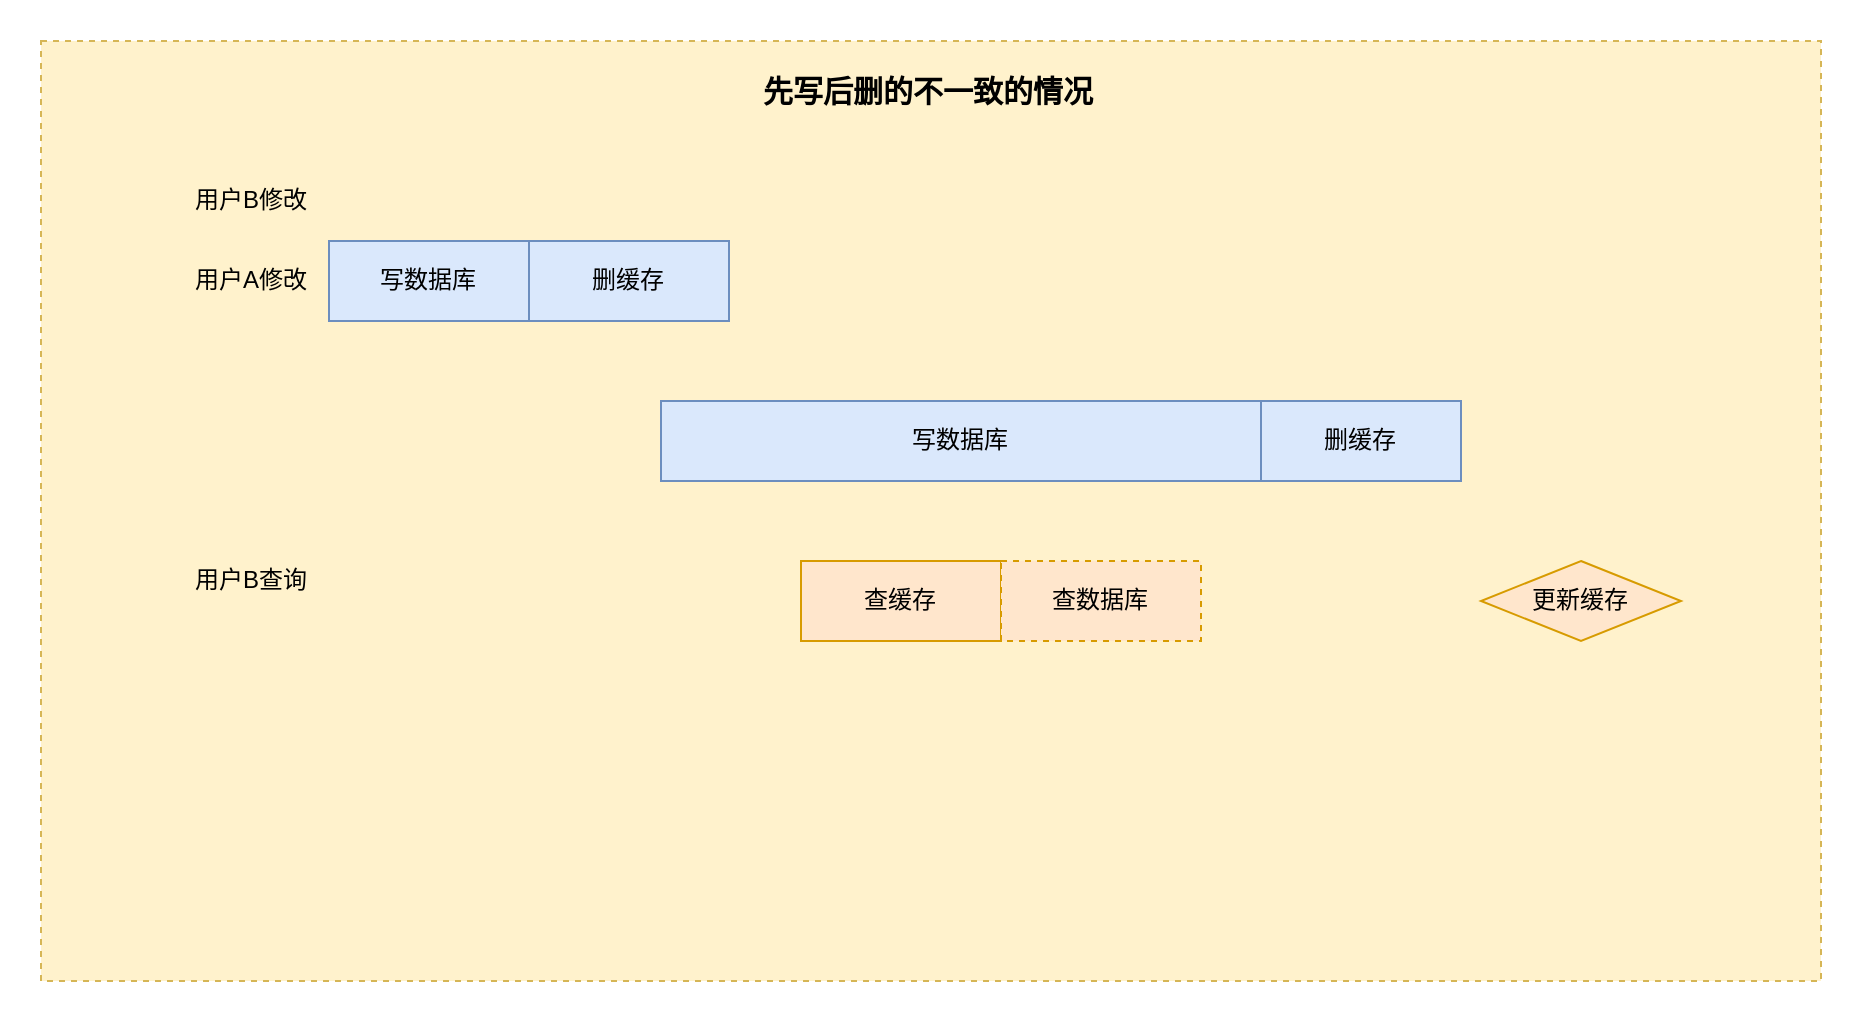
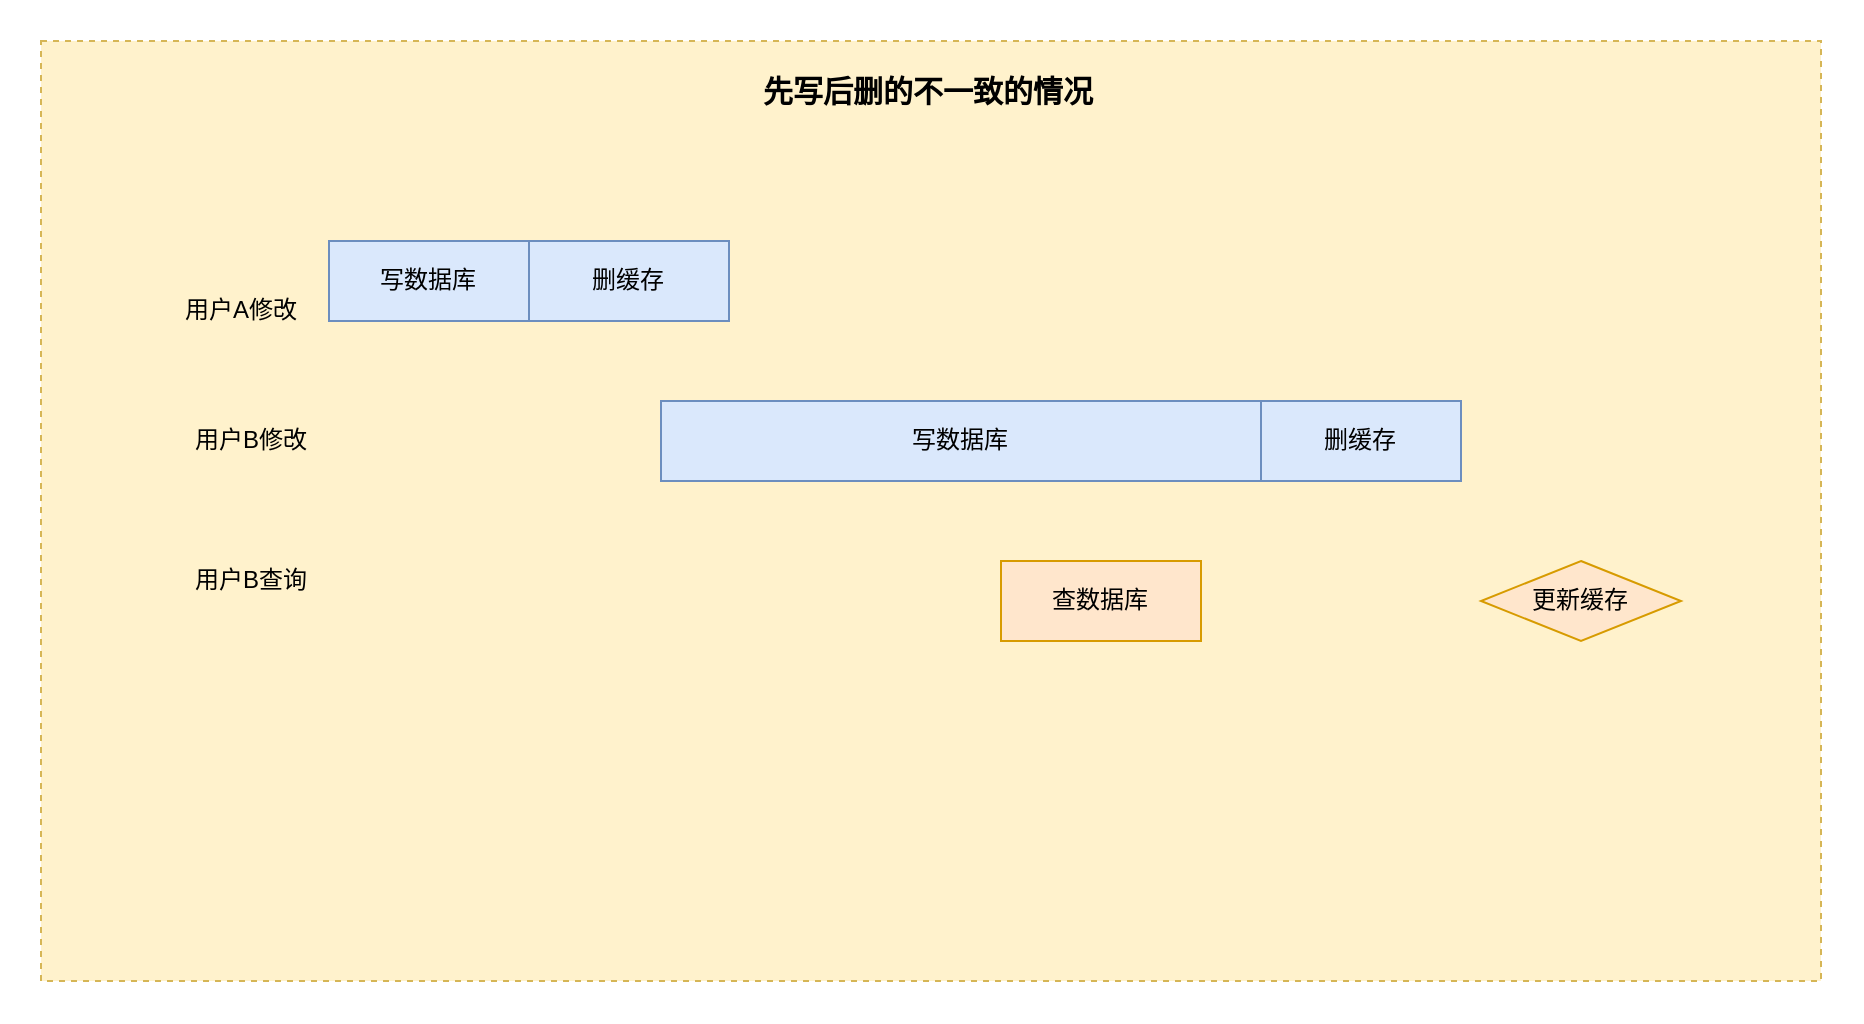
node "用户B修改": moved (251, 201) -> (251, 441)
node "用户A修改": moved (251, 281) -> (241, 311)
node "查缓存": removed
node "查数据库": style dashed -> solid
